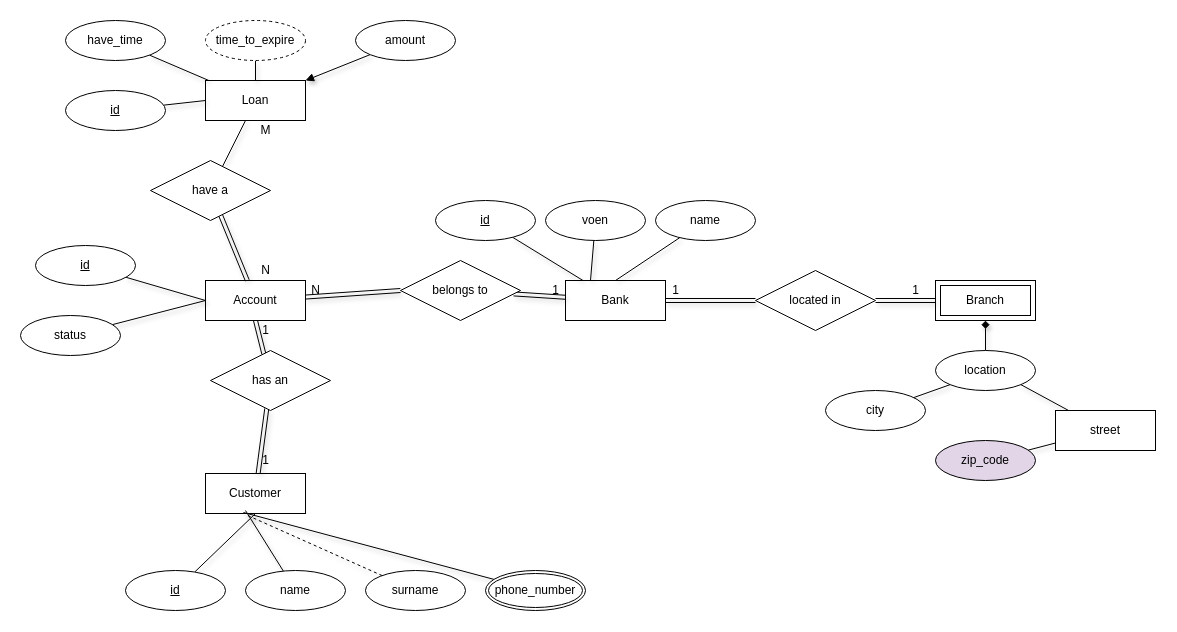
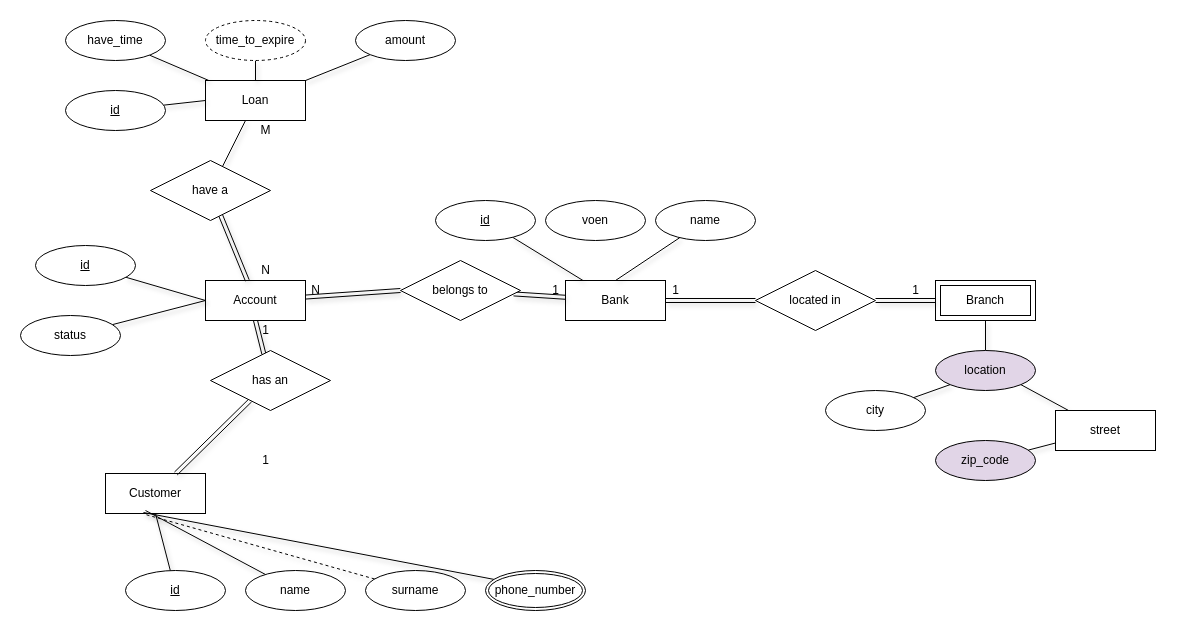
edge "amount" -> "Loan": arrowhead block -> none
edge "voen" -- "Bank": removed
edge "location" -> "Branch": arrowhead diamond -> none
node "location": fillcolor #ffffff -> #e1d5e7
node "Customer": moved (256, 494) -> (156, 494)
